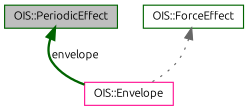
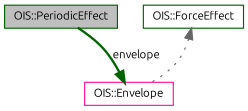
edge "OIS::Envelope" -> "OIS::PeriodicEffect": reversed
